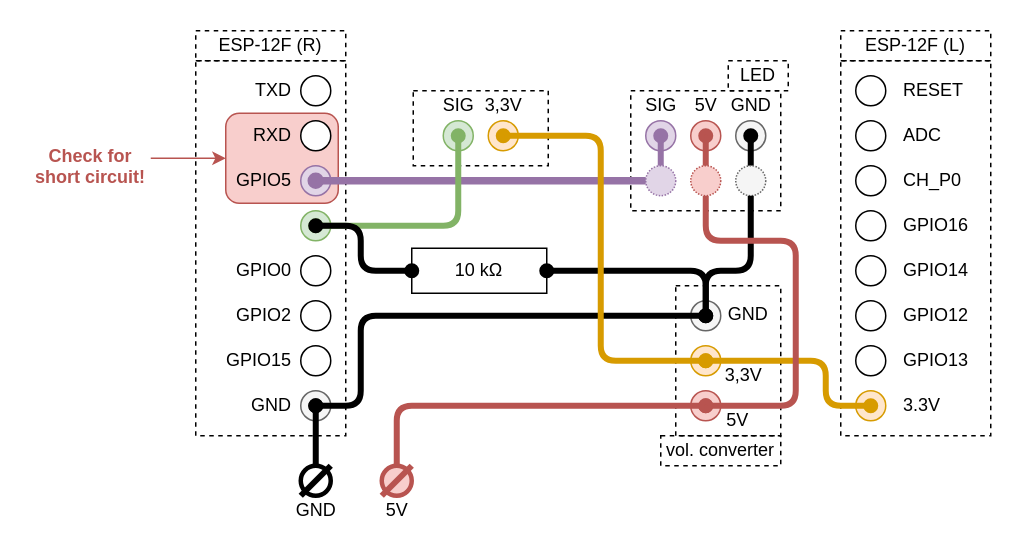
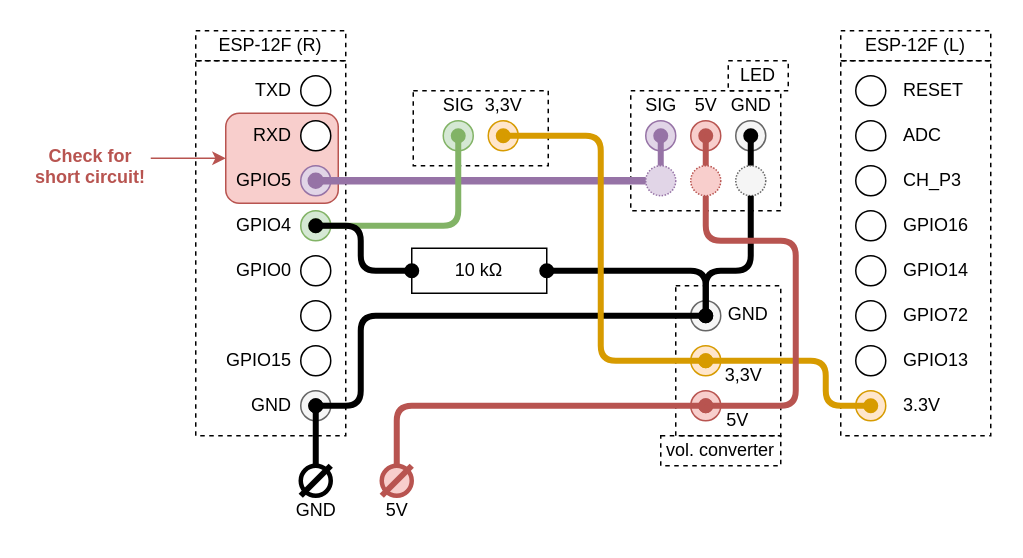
node "CH_P0": label "CH_P0" -> "CH_P3"
node "GPIO4": added
node "GPIO2": removed
node "GPIO12": label "GPIO12" -> "GPIO72"
